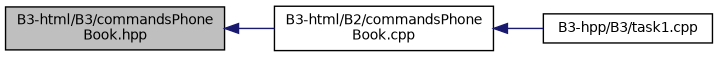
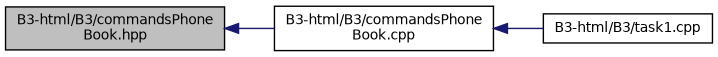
node "B3-html/B2/commandsPhone Book.cpp": label "B3-html/B2/commandsPhone Book.cpp" -> "B3-html/B3/commandsPhone Book.cpp"
node "B3-hpp/B3/task1.cpp": label "B3-hpp/B3/task1.cpp" -> "B3-html/B3/task1.cpp"
